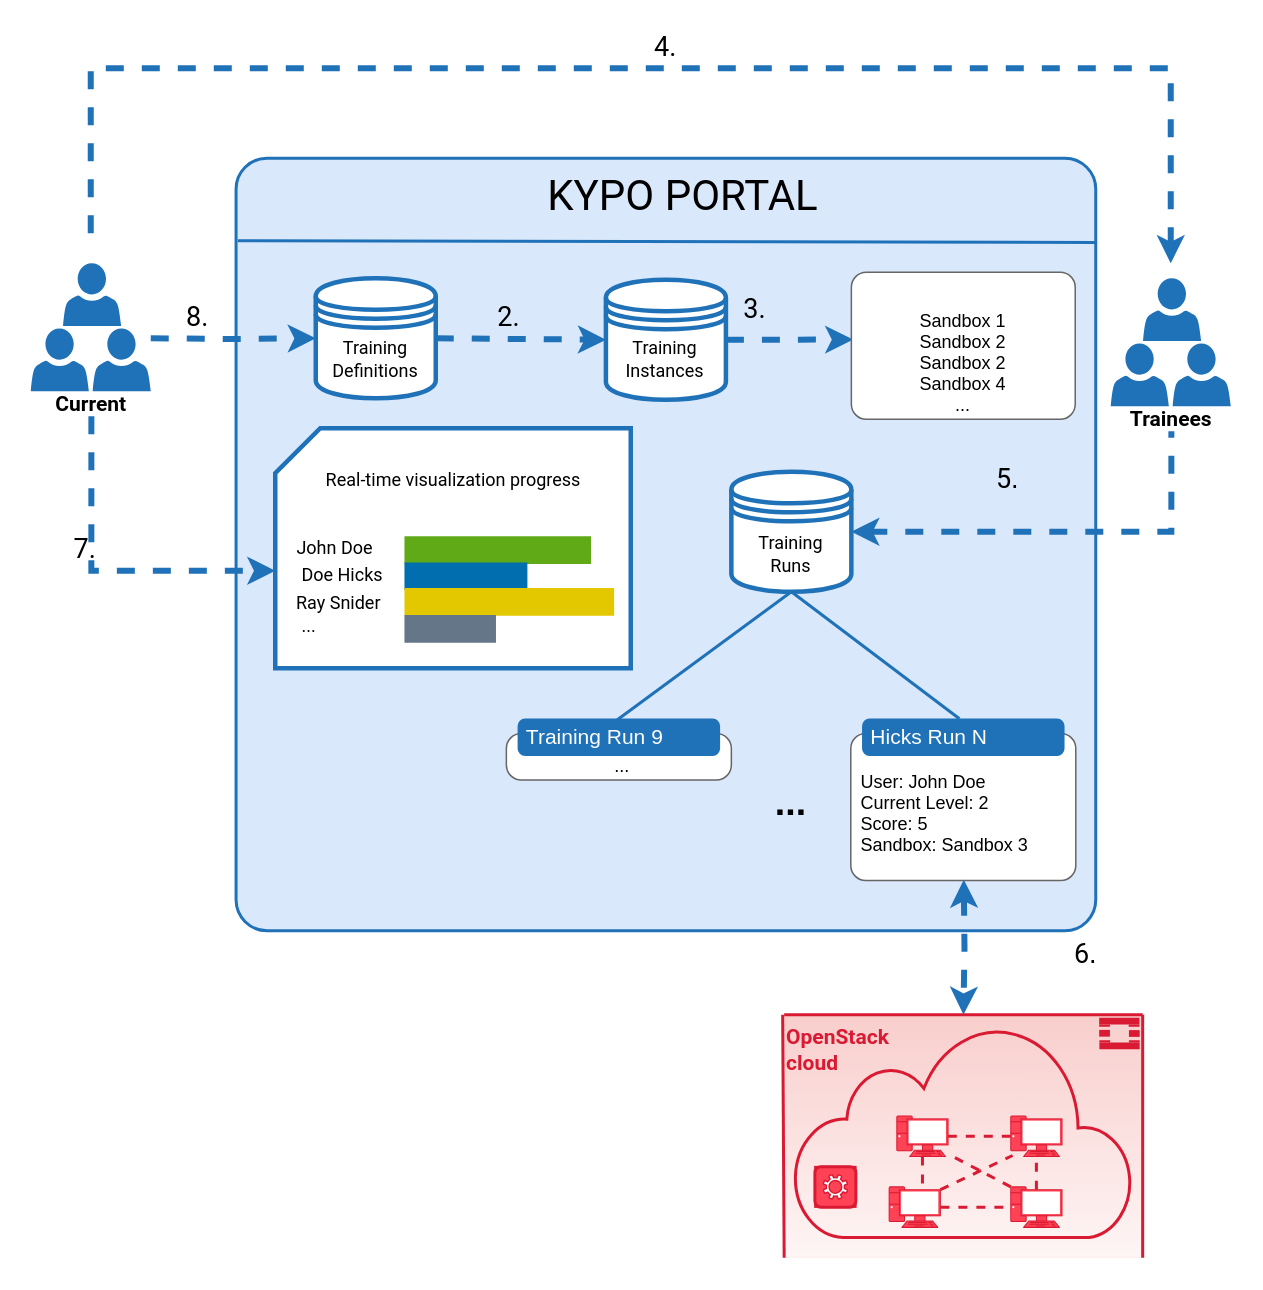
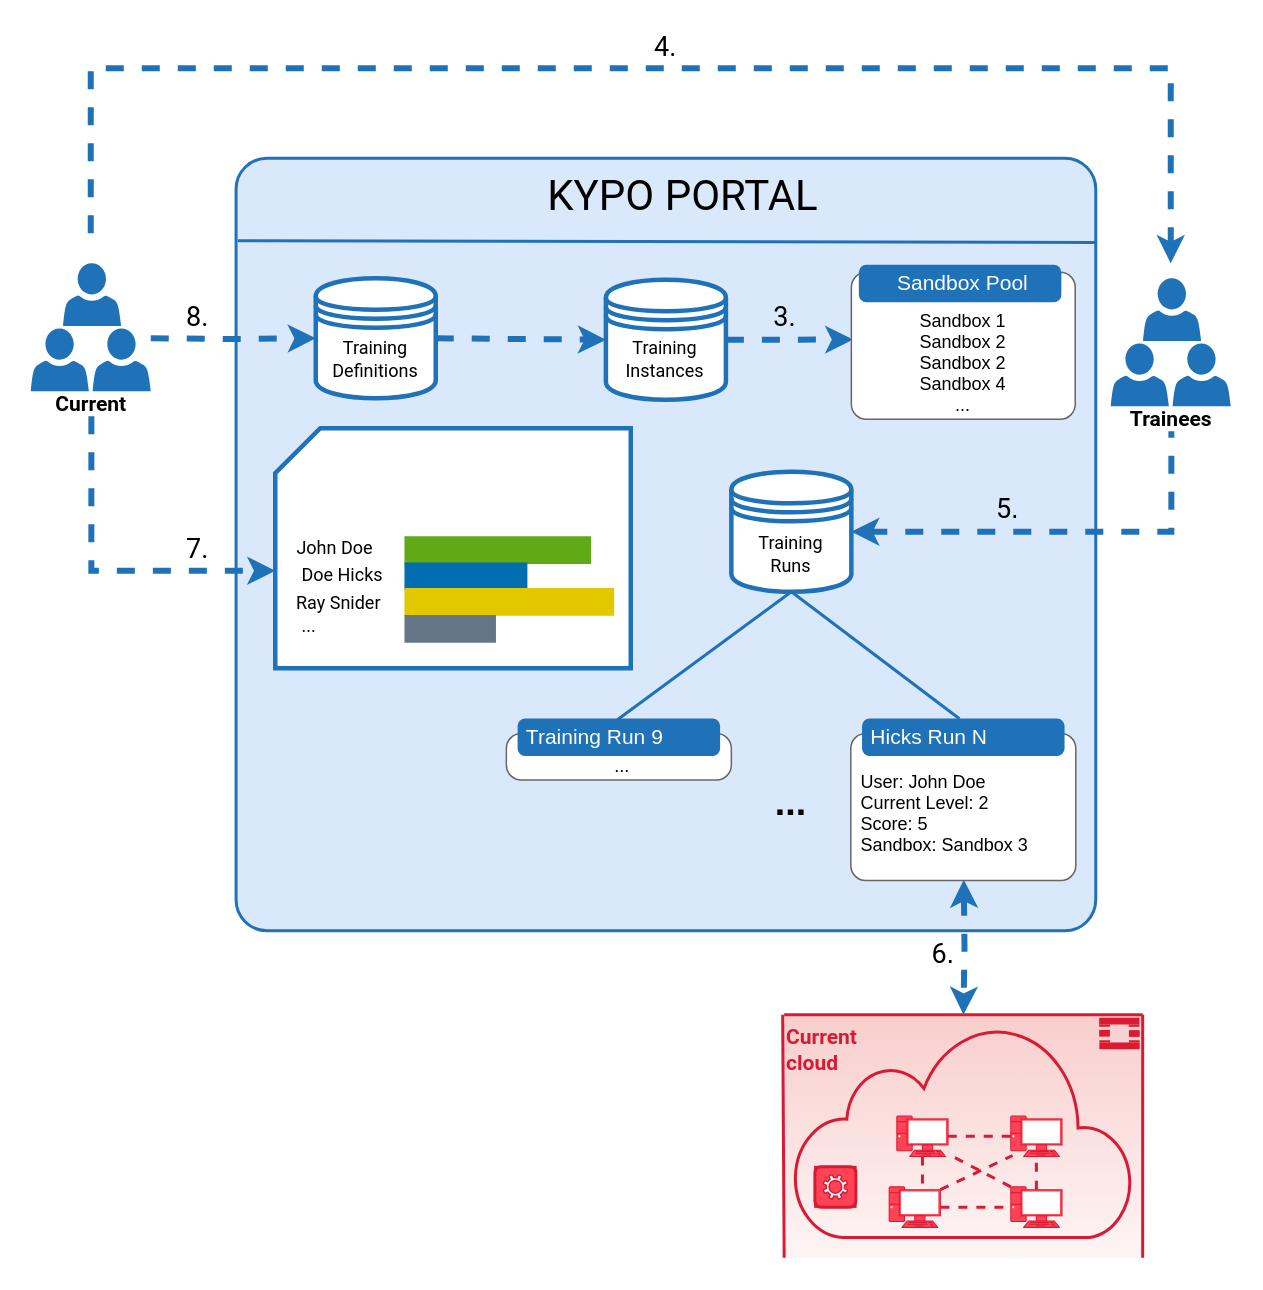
node "Sandbox Pool": added
node "3.": moved (755, 308) -> (785, 316)
node "2.": removed
node "5.": moved (1008, 479) -> (1008, 509)
node "Real-time visualization progress": removed
node "7.": moved (86, 548) -> (198, 548)
node "6.": moved (1086, 955) -> (944, 955)
node "OpenStack cloud": label "OpenStack cloud" -> "Current cloud"
